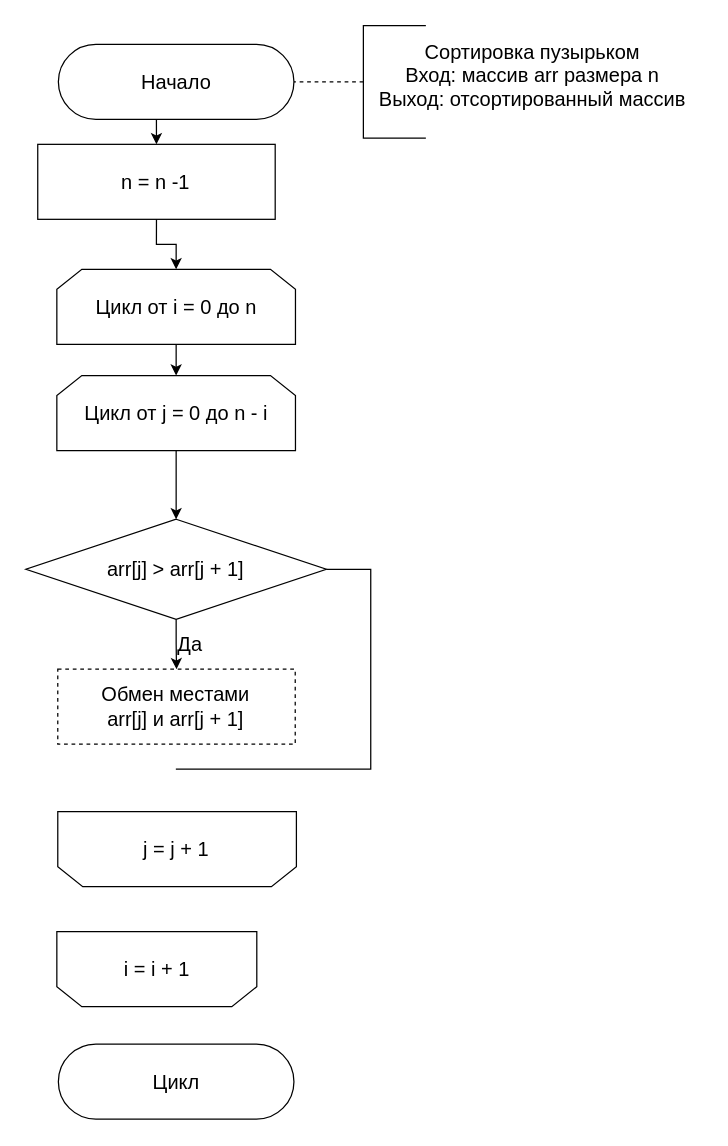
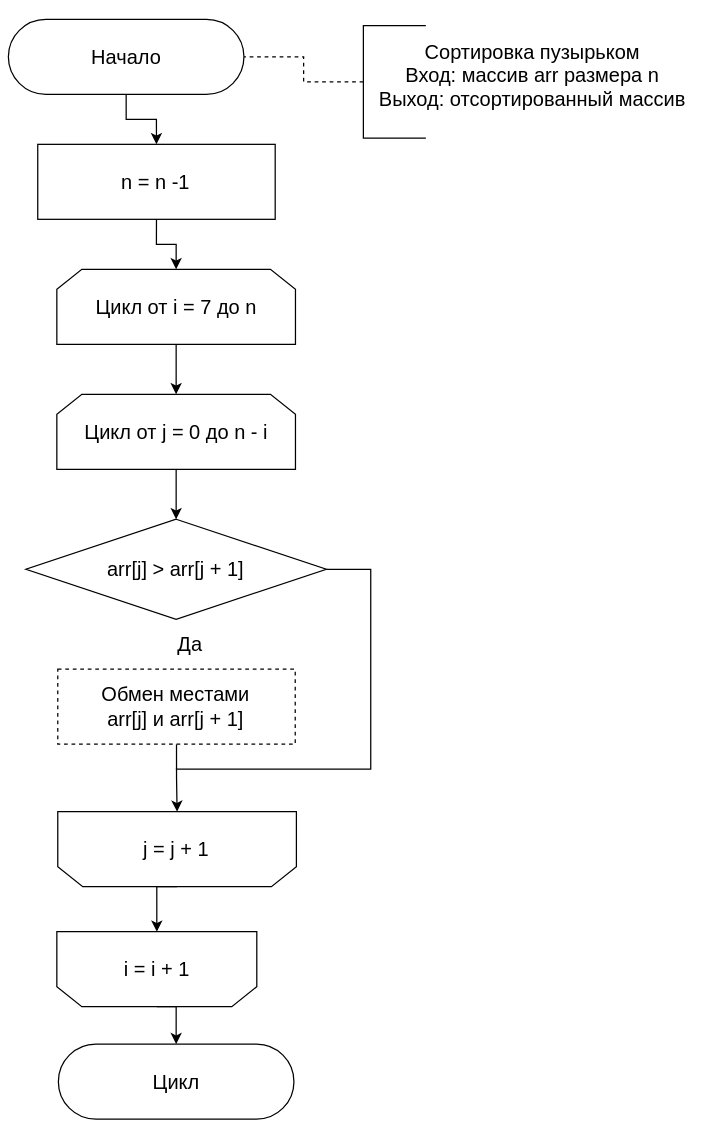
node "Начало": moved (176, 82) -> (126, 57)
node "Цикл от i = 0 до n": label "Цикл от i = 0 до n" -> "Цикл от i = 7 до n"
node "Цикл от j = 0 до n - i": moved (176, 413) -> (176, 432)
edge "arr[j] > arr[j + 1]" -> "Обмен местами arr[j] и arr[j + 1]": removed
edge "Обмен местами arr[j] и arr[j + 1]" -> "j = j + 1": added
edge "j = j + 1" -> "i = i + 1": added
edge "i = i + 1" -> "Цикл": added
